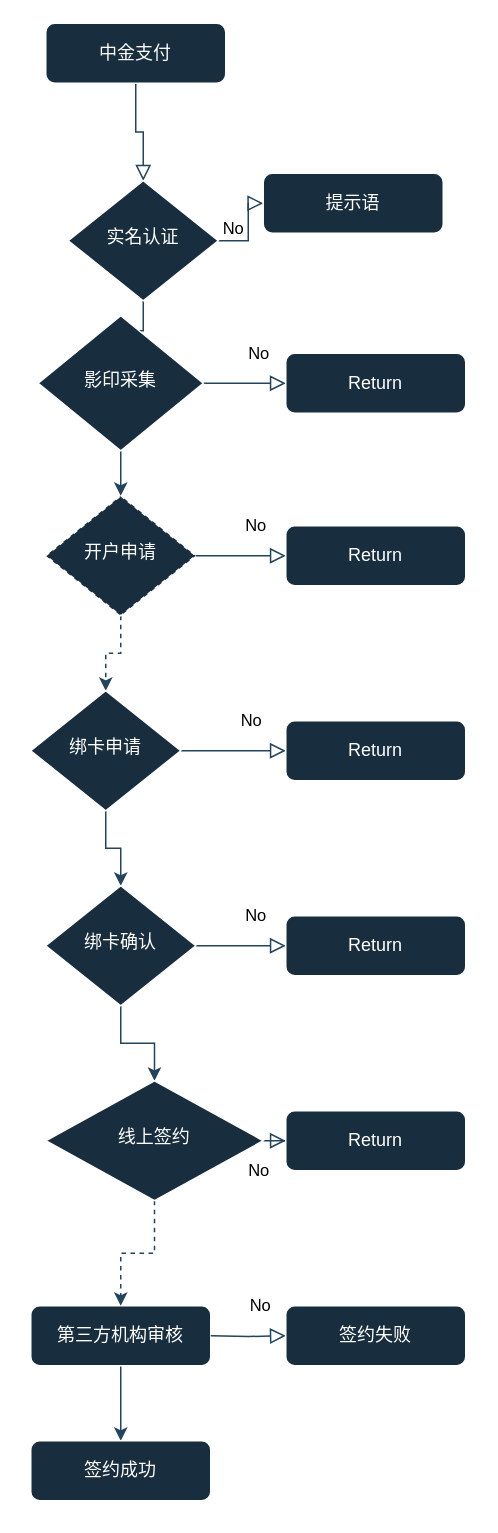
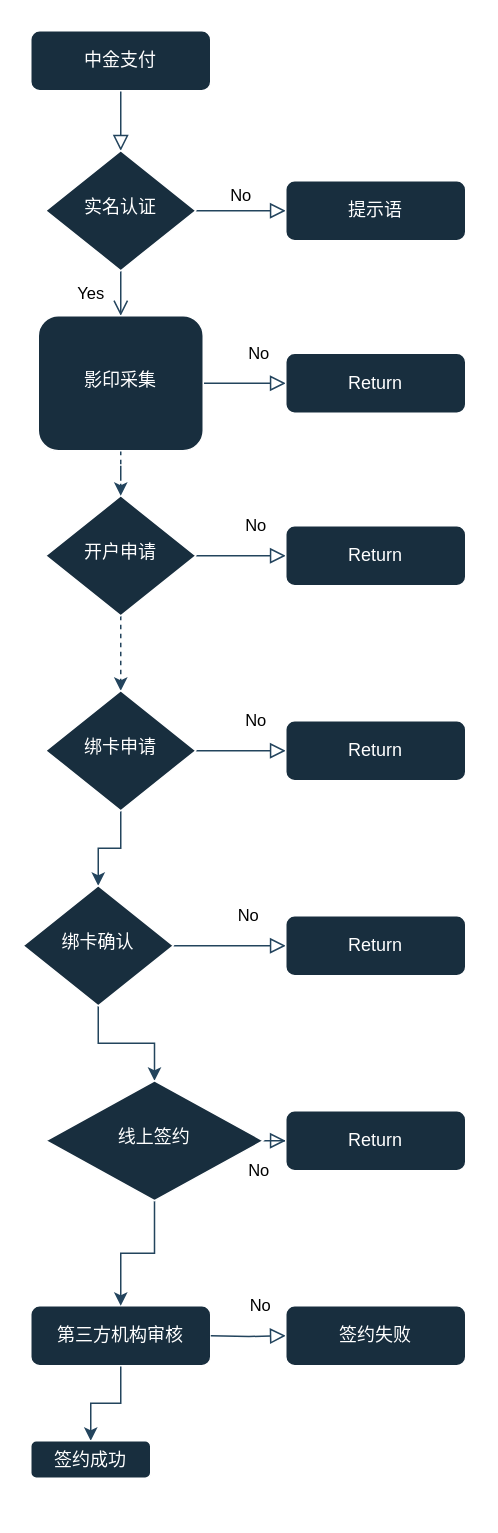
node "中金支付": moved (136, 53) -> (121, 61)
node "提示语": moved (353, 203) -> (376, 211)
node "实名认证": moved (143, 241) -> (121, 211)
node "影印采集": shape diamond -> rounded rectangle
edge "影印采集" -> "开户申请": style solid -> dashed
node "开户申请": style dashed -> solid
node "绑卡申请": moved (106, 751) -> (121, 751)
node "绑卡确认": moved (121, 946) -> (98, 946)
edge "线上签约" -> "第三方机构审核": style dashed -> solid
node "签约成功": size 180x60 -> 120x38
